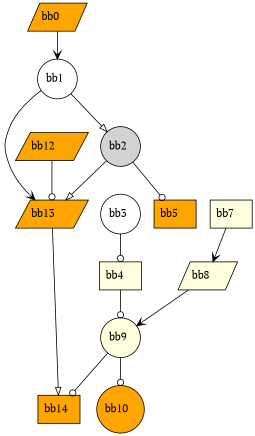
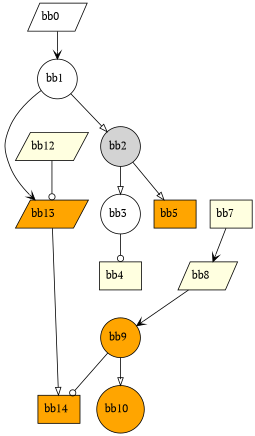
node "bb0": fillcolor orange -> white
node "bb12": fillcolor orange -> lightyellow
edge "bb2" -> "bb13": now "bb2" -> "bb3"
edge "bb2" -> "bb5": arrowhead odot -> onormal
edge "bb4" -> "bb9": removed
node "bb9": fillcolor lightyellow -> orange
edge "bb9" -> "bb10": arrowhead odot -> onormal
